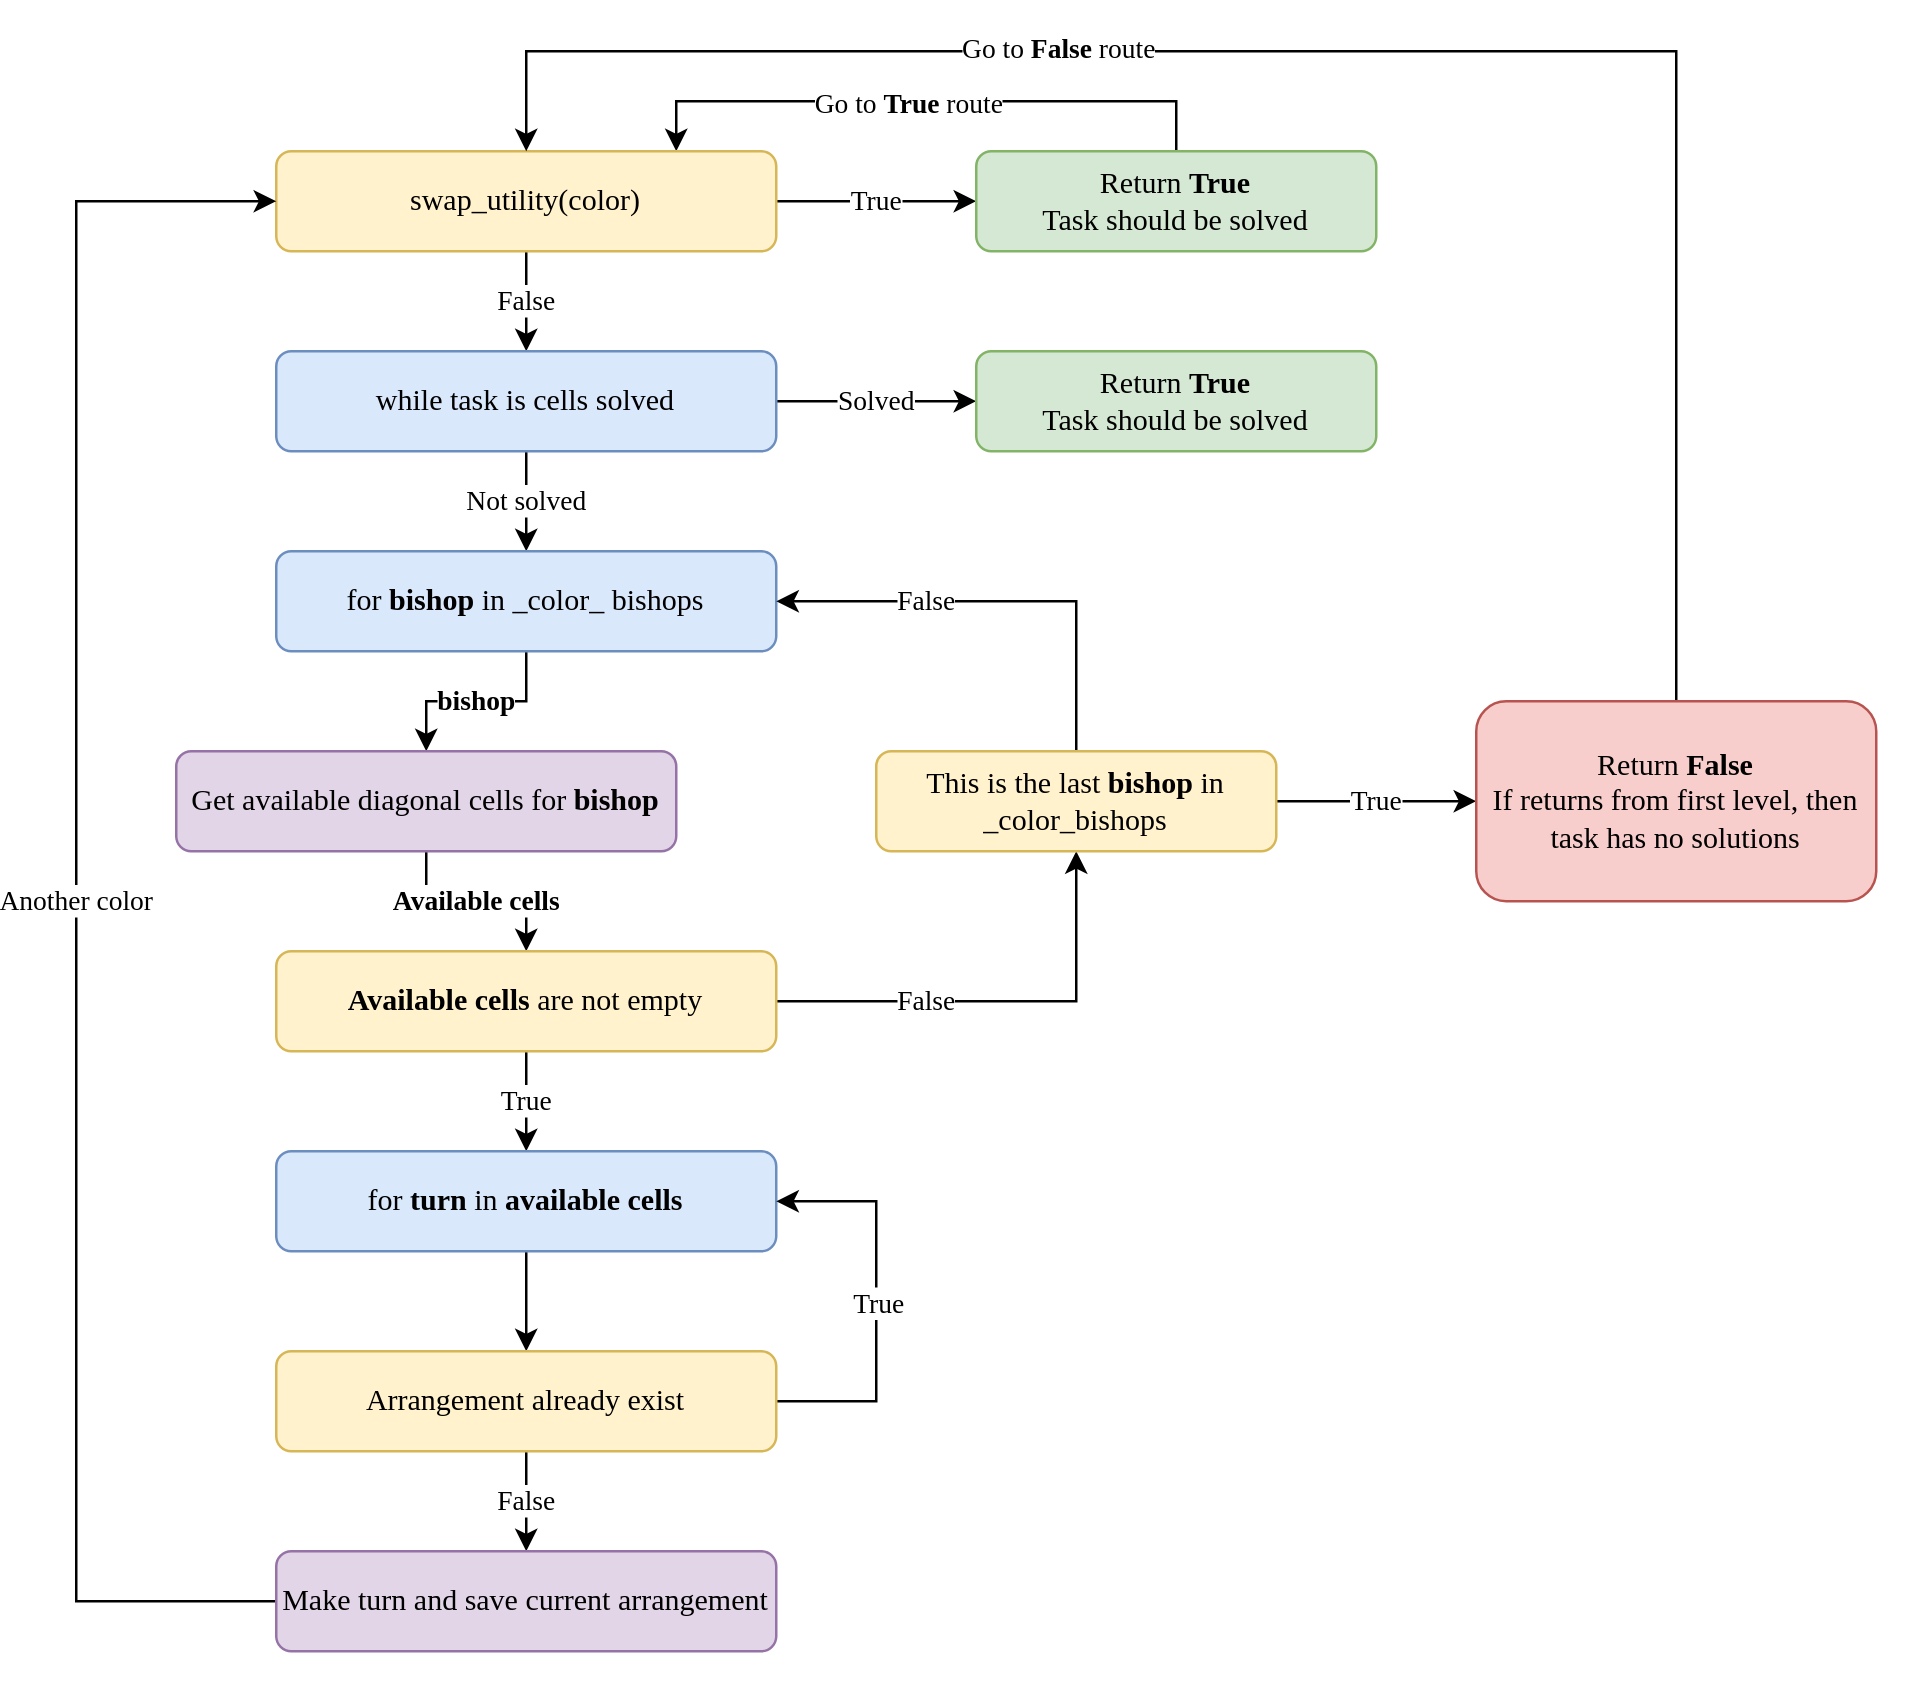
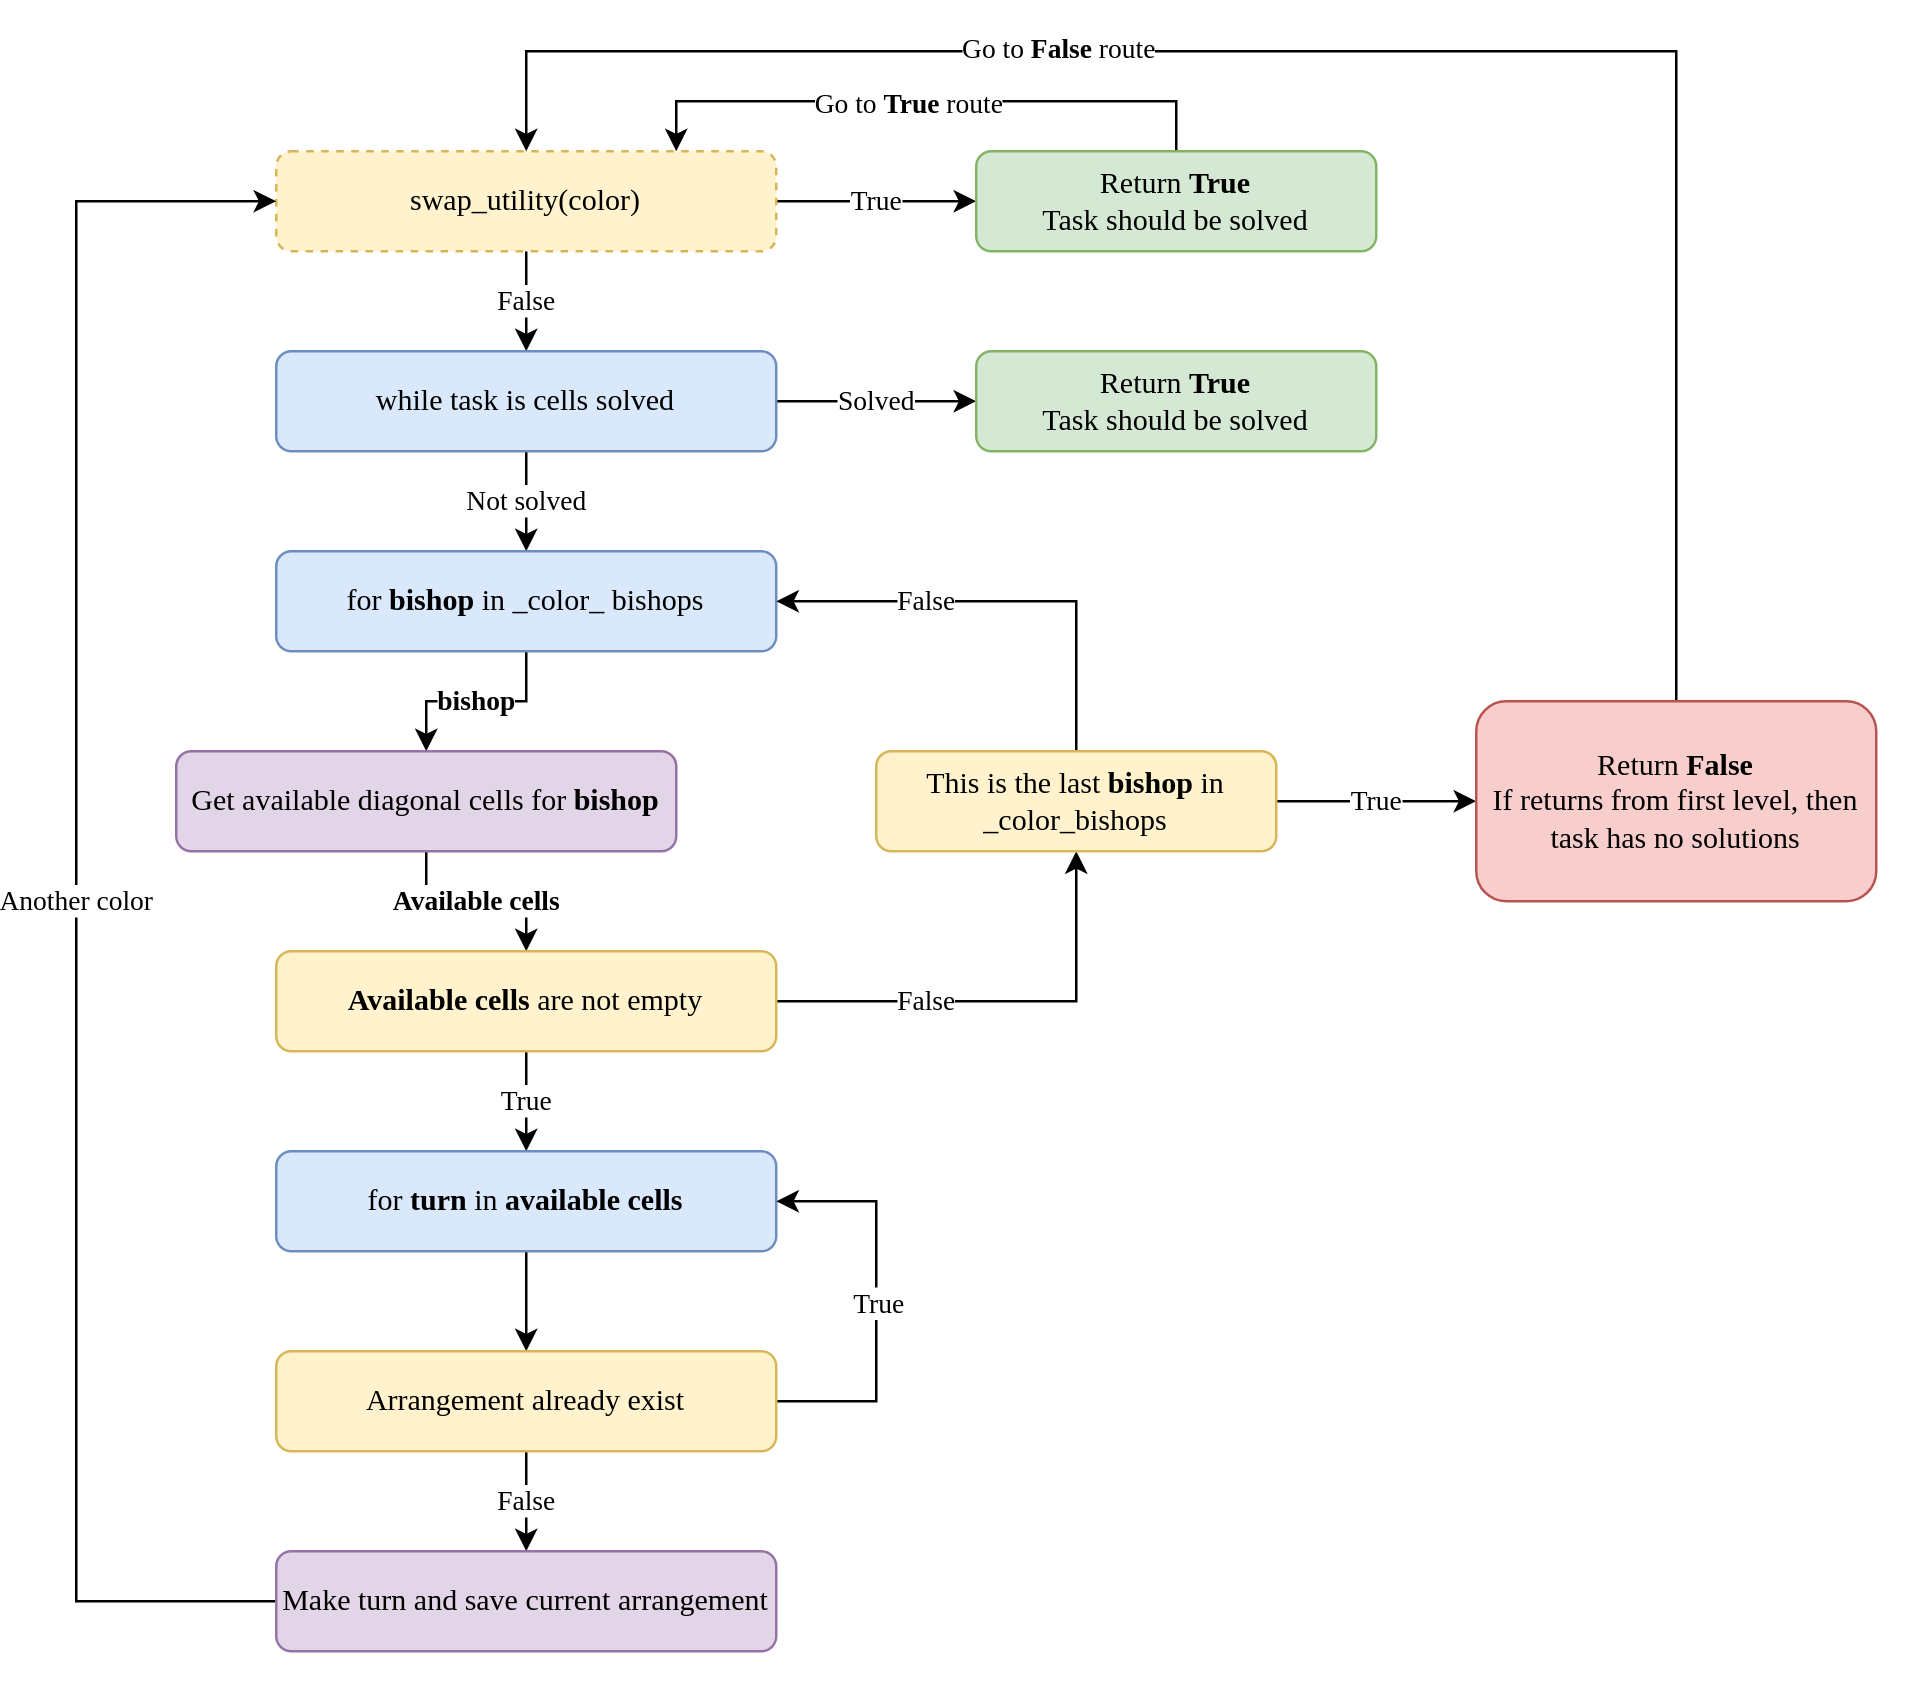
node "swap_utility(color)": style solid -> dashed
